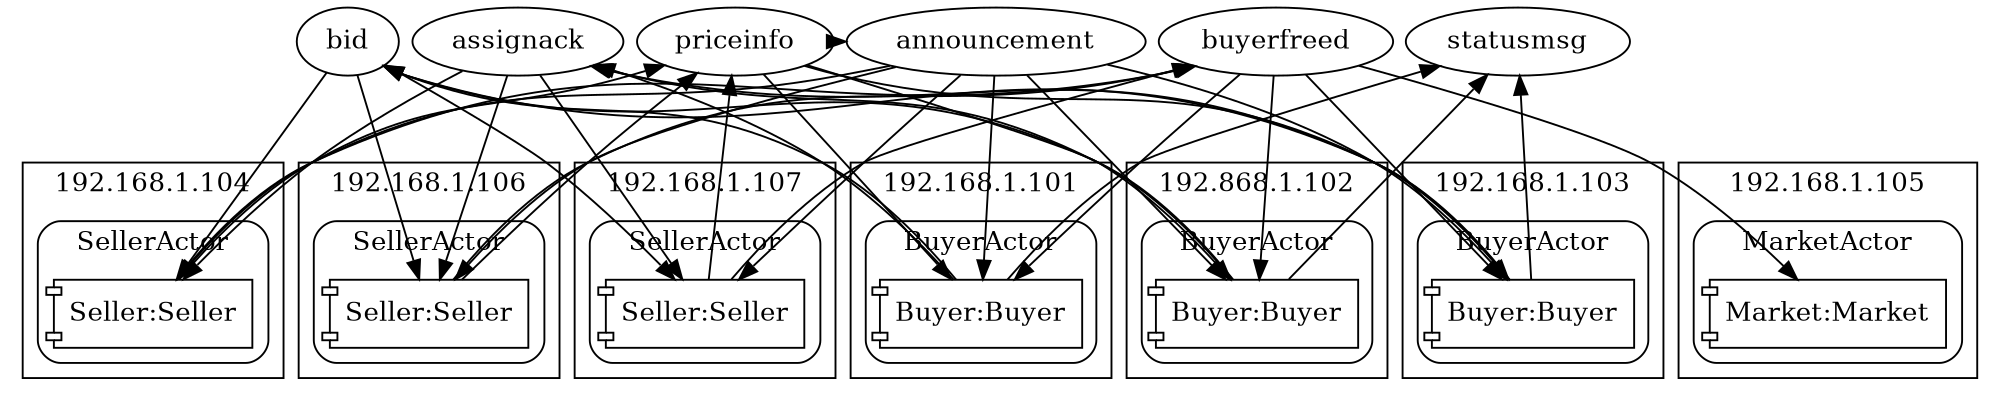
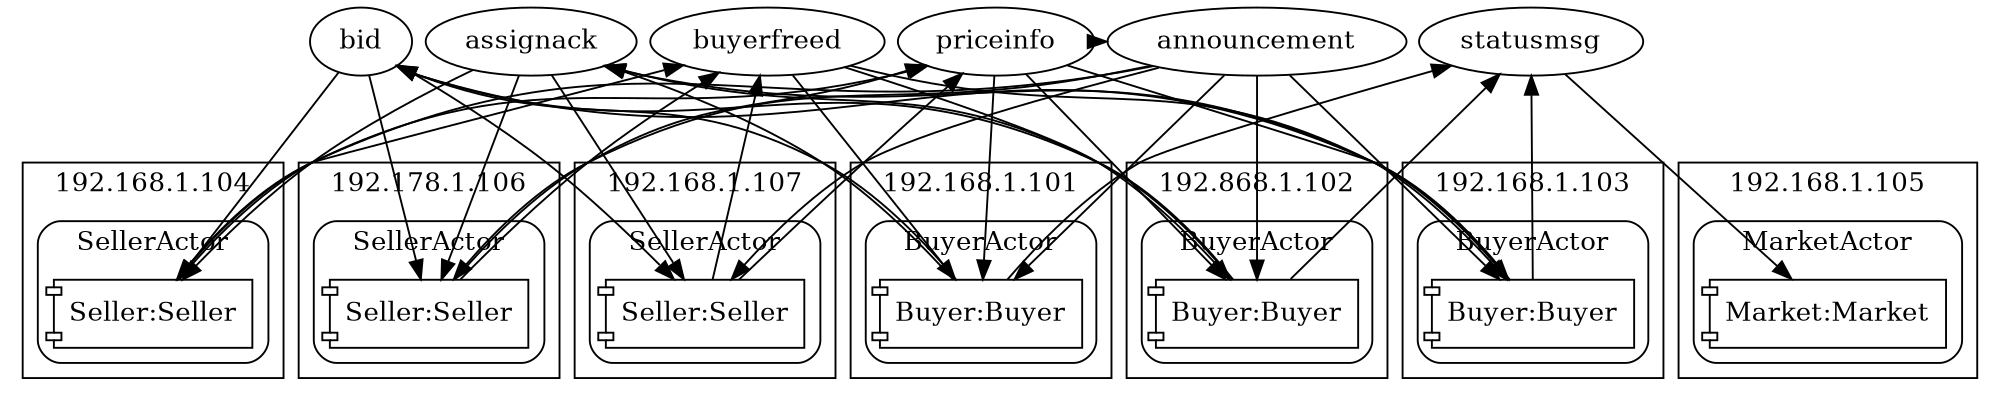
edge "buyerfreed" -> "Market:Market": now "statusmsg" -> "Market:Market"
cluster "192.168.1.106": label "192.168.1.106" -> "192.178.1.106"
